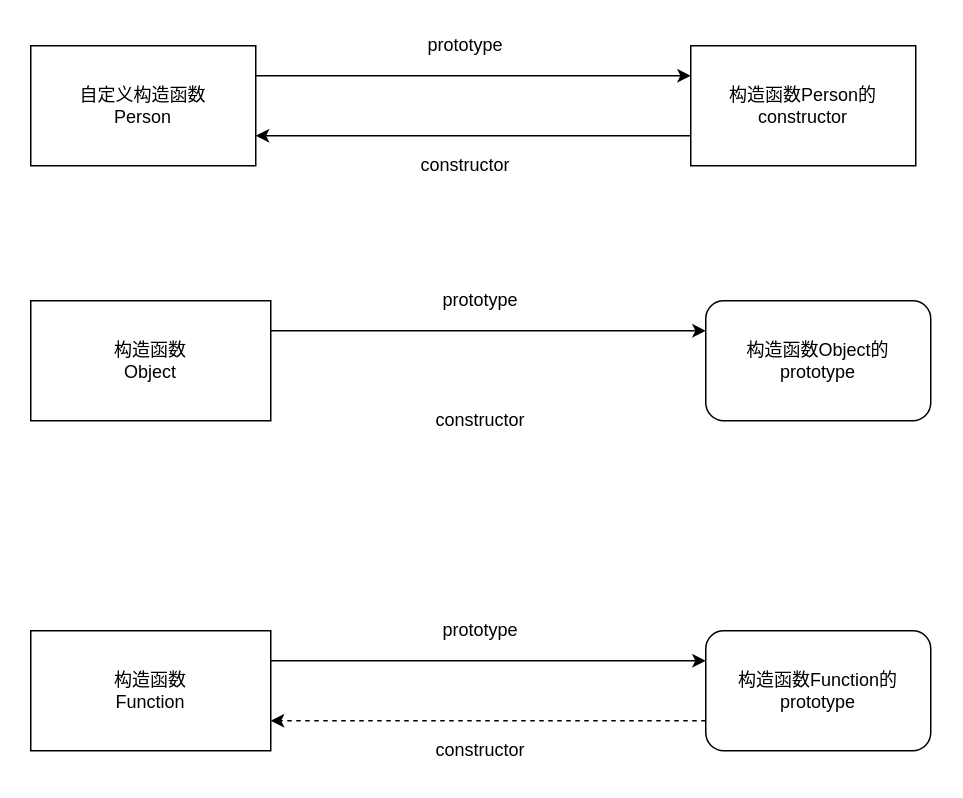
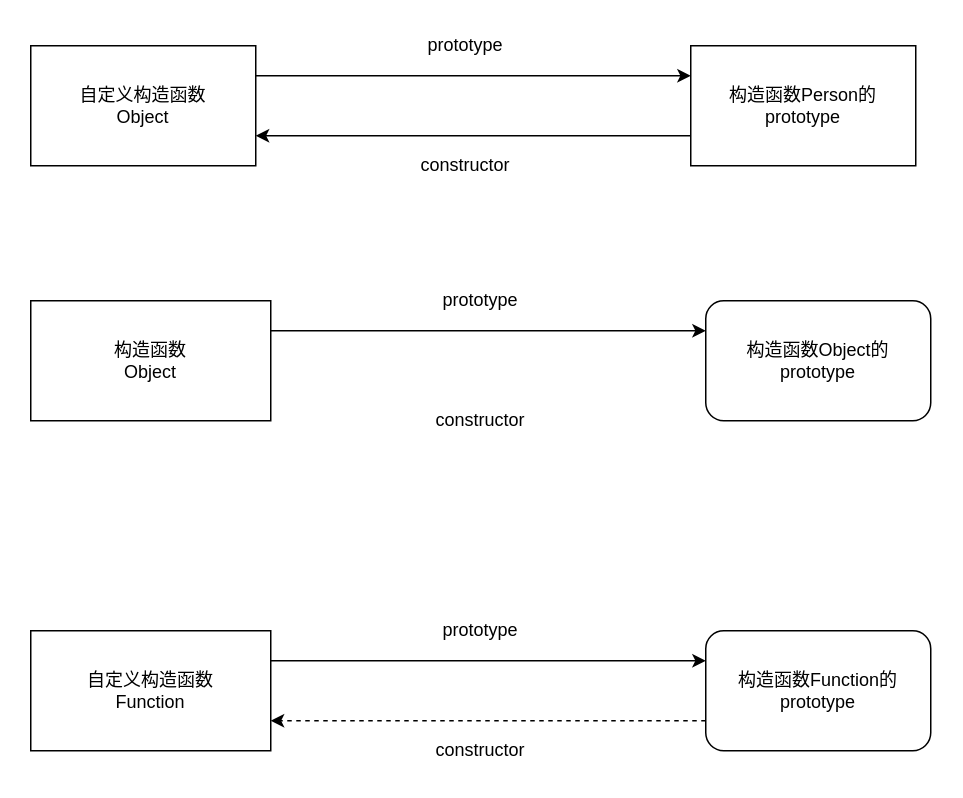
node "自定义构造函数 Person": label "自定义构造函数 Person" -> "自定义构造函数 Object"
node "构造函数Person的 constructor": label "构造函数Person的 constructor" -> "构造函数Person的 prototype"
node "构造函数 Function": label "构造函数 Function" -> "自定义构造函数 Function"
